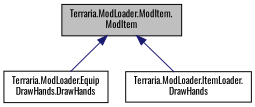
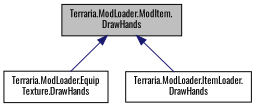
node "Terraria.ModLoader.ModItem. ModItem": label "Terraria.ModLoader.ModItem. ModItem" -> "Terraria.ModLoader.ModItem. DrawHands"
node "Terraria.ModLoader.Equip DrawHands.DrawHands": label "Terraria.ModLoader.Equip DrawHands.DrawHands" -> "Terraria.ModLoader.Equip Texture.DrawHands"
